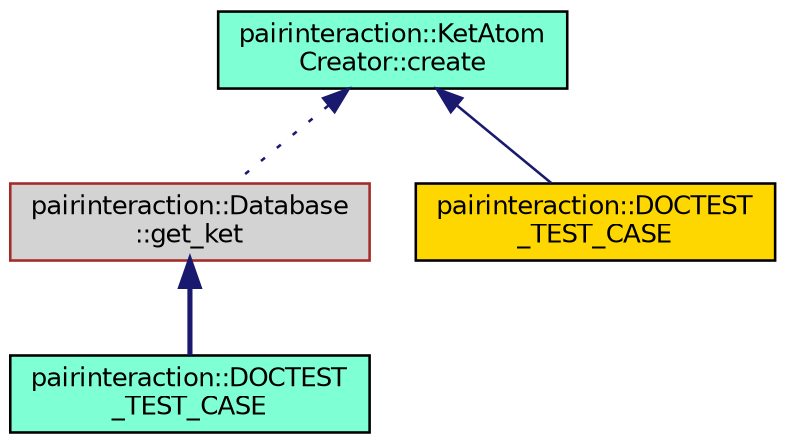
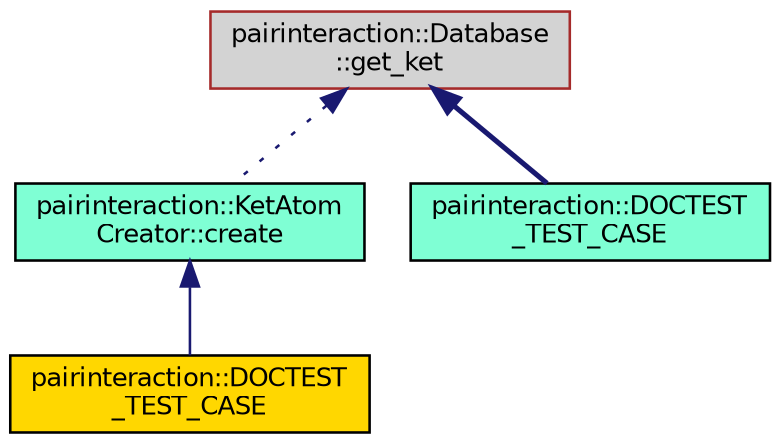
edge "pairinteraction::Database ::get_ket" -> "pairinteraction::KetAtom Creator::create": reversed
